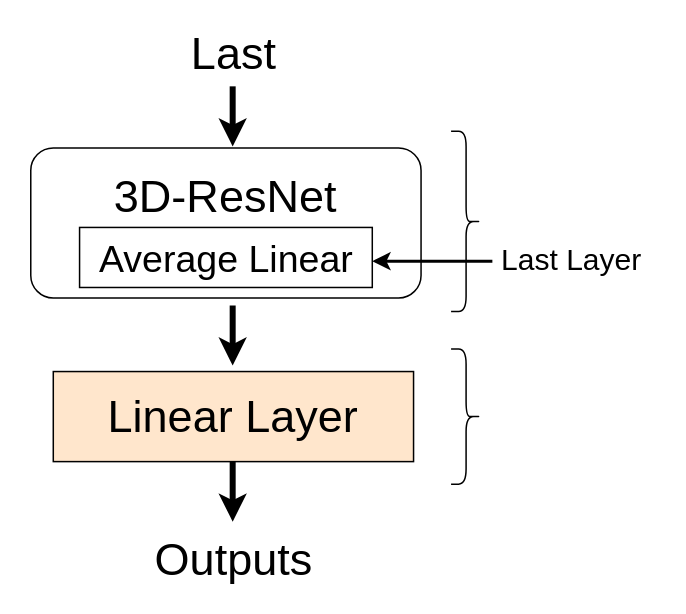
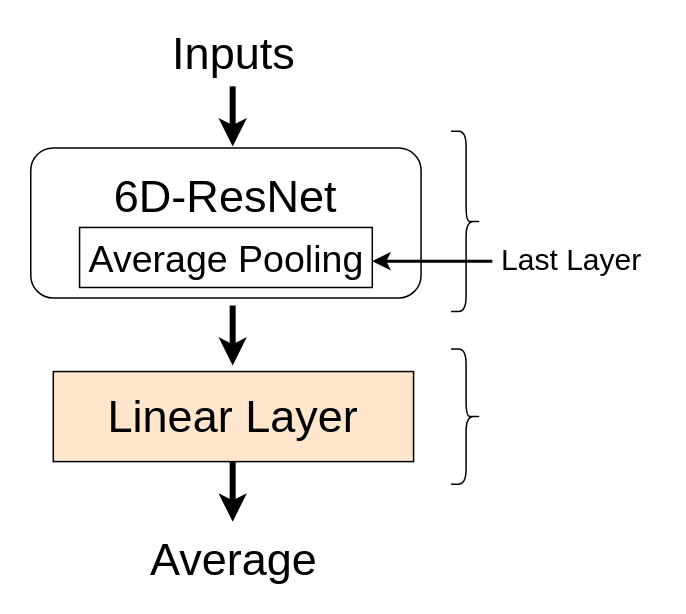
node "Last": label "Last" -> "Inputs"
node "3D-ResNet": label "3D-ResNet" -> "6D-ResNet"
node "Average Linear": label "Average Linear" -> "Average Pooling"
node "Outputs": label "Outputs" -> "Average"
